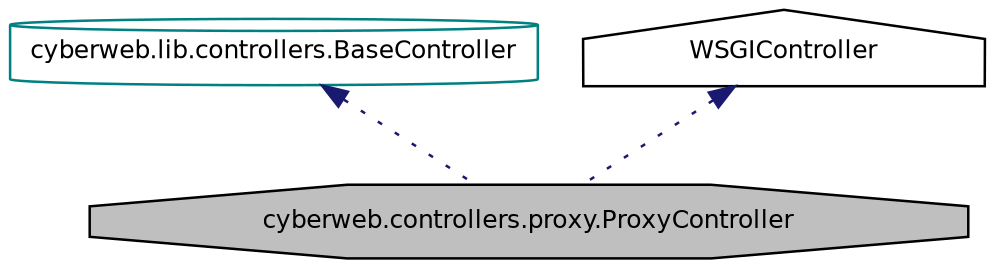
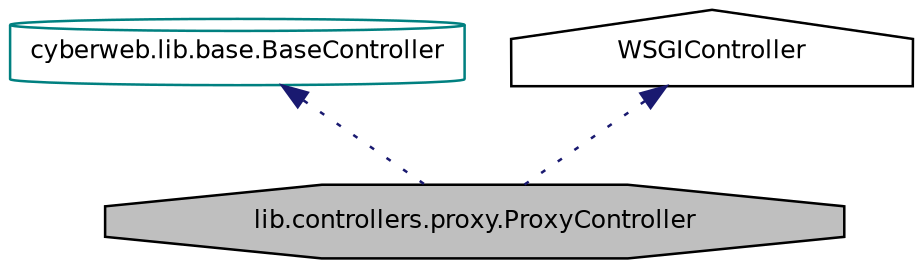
node "cyberweb.lib.controllers.BaseController": label "cyberweb.lib.controllers.BaseController" -> "cyberweb.lib.base.BaseController"
node "cyberweb.controllers.proxy.ProxyController": label "cyberweb.controllers.proxy.ProxyController" -> "lib.controllers.proxy.ProxyController"
